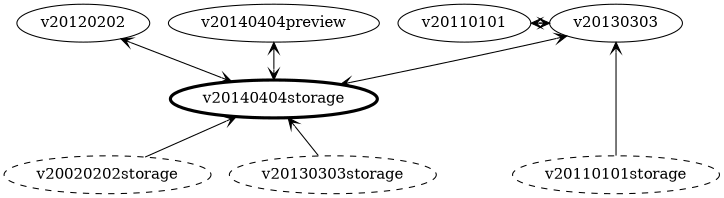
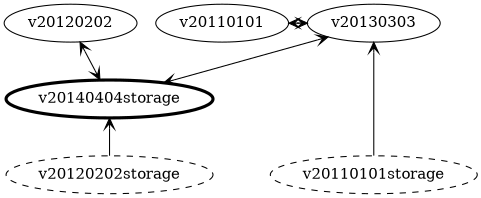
node "v20140404preview": removed
node "v20020202storage": label "v20020202storage" -> "v20120202storage"
node "v20130303storage": removed
